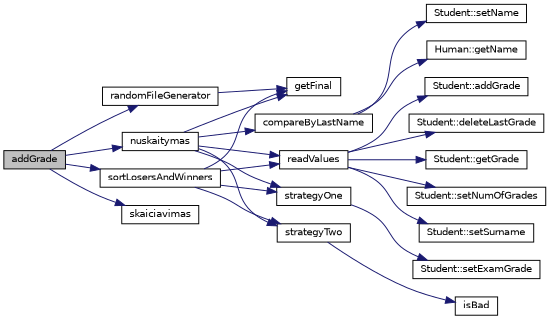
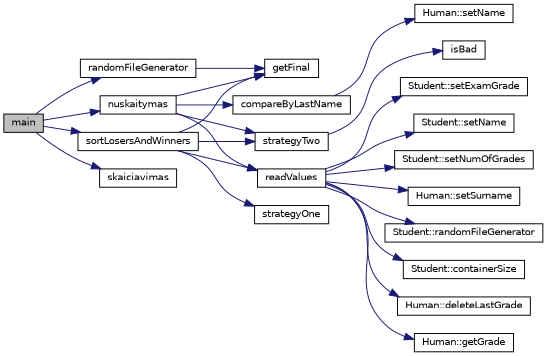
node "Human::getName": label "Human::getName" -> "Human::setName"
edge "compareByLastName" -> "Student::setName": now "readValues" -> "Student::setName"
node "Student::addGrade": label "Student::addGrade" -> "Student::randomFileGenerator"
node "Student::deleteLastGrade": label "Student::deleteLastGrade" -> "Human::deleteLastGrade"
node "addGrade": label "addGrade" -> "main"
node "Student::getGrade": label "Student::getGrade" -> "Human::getGrade"
edge "nuskaitymas" -> "strategyOne": removed
edge "strategyOne" -> "Student::setExamGrade": now "readValues" -> "Student::setExamGrade"
node "Student::setSurname": label "Student::setSurname" -> "Human::setSurname"
node "Student::containerSize": added
